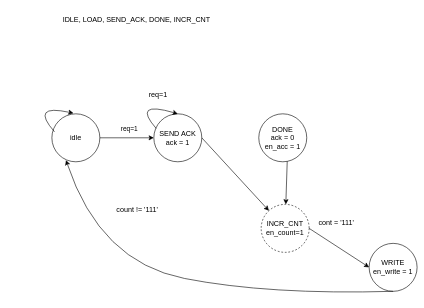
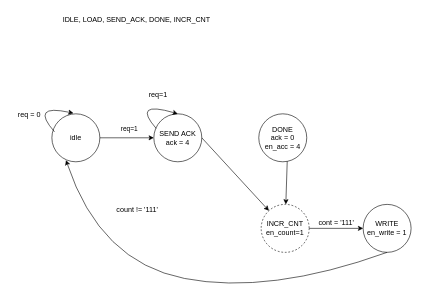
node "req = 0": added
node "SEND ACK ack = 1": label "SEND ACK ack = 1" -> "SEND ACK ack = 4"
node "DONE ack = 0 en_acc = 1": label "DONE ack = 0 en_acc = 1" -> "DONE ack = 0 en_acc = 4"
node "WRITE en_write = 1": moved (393, 267) -> (387, 228)
